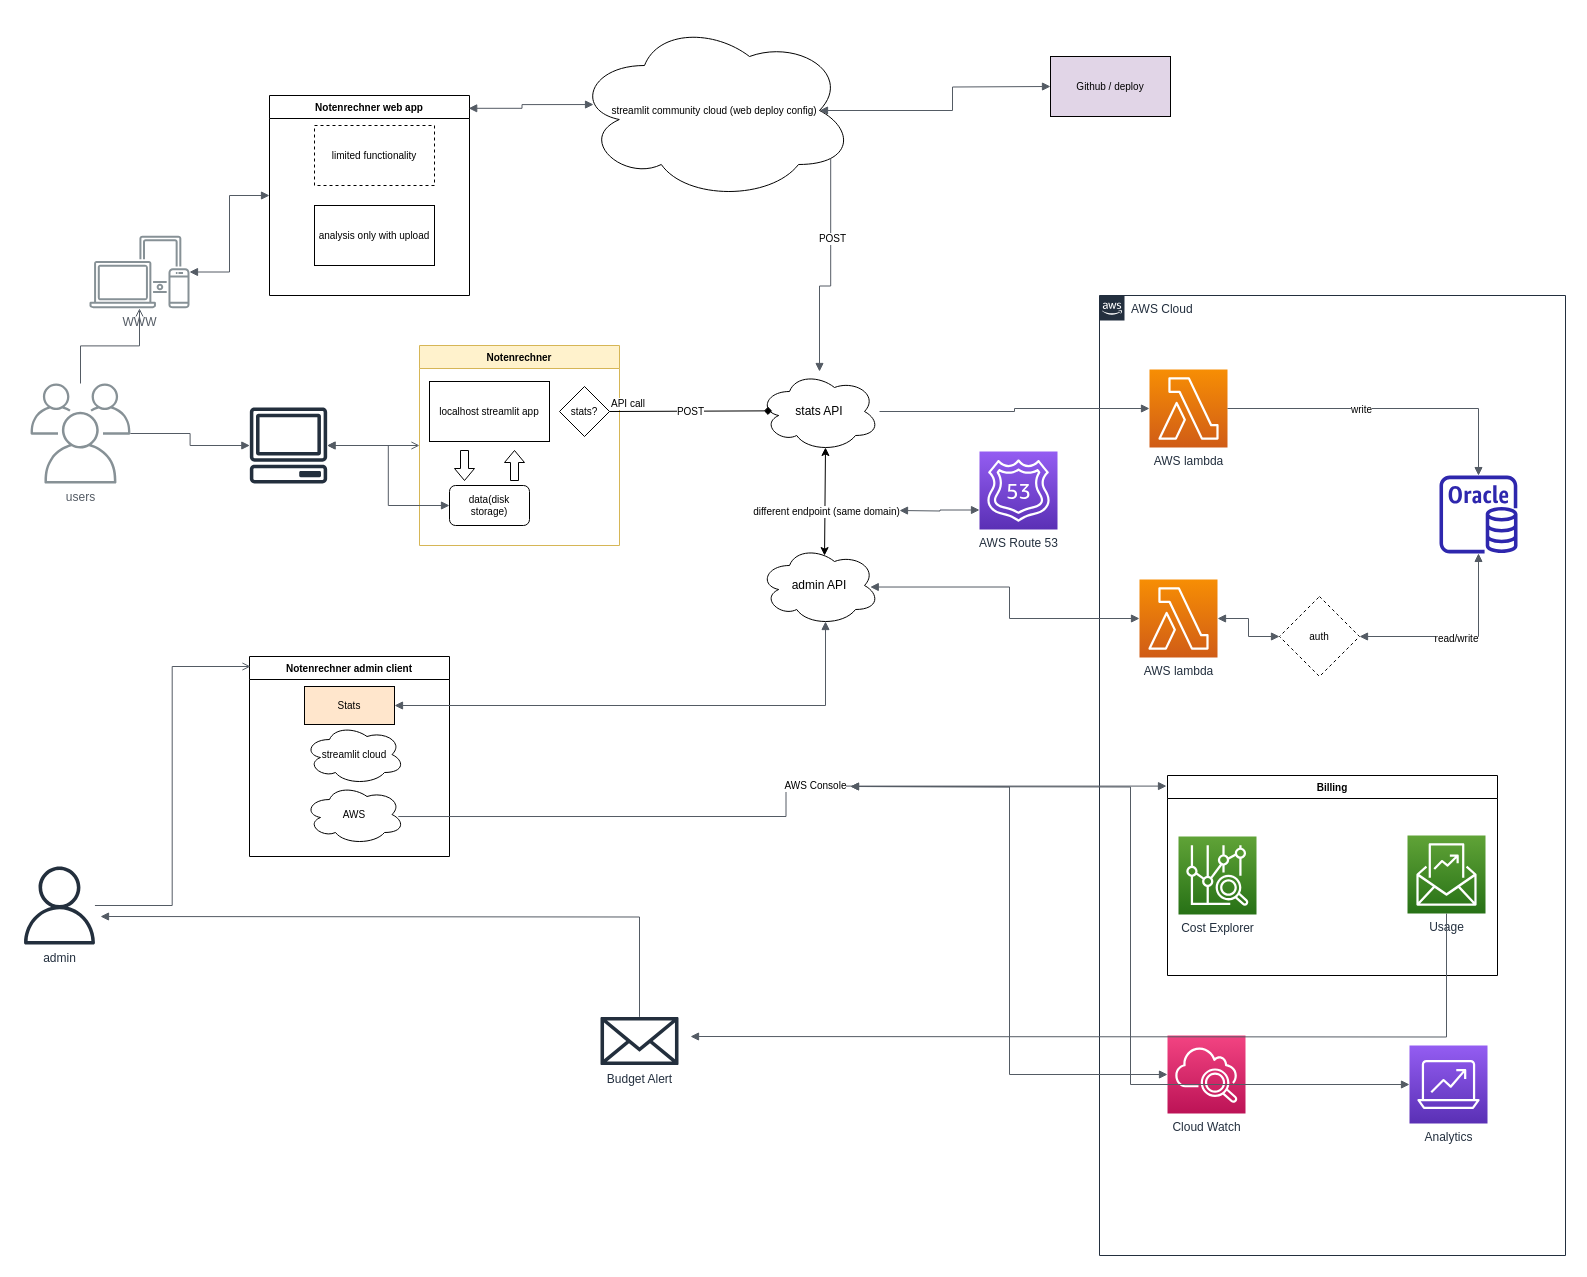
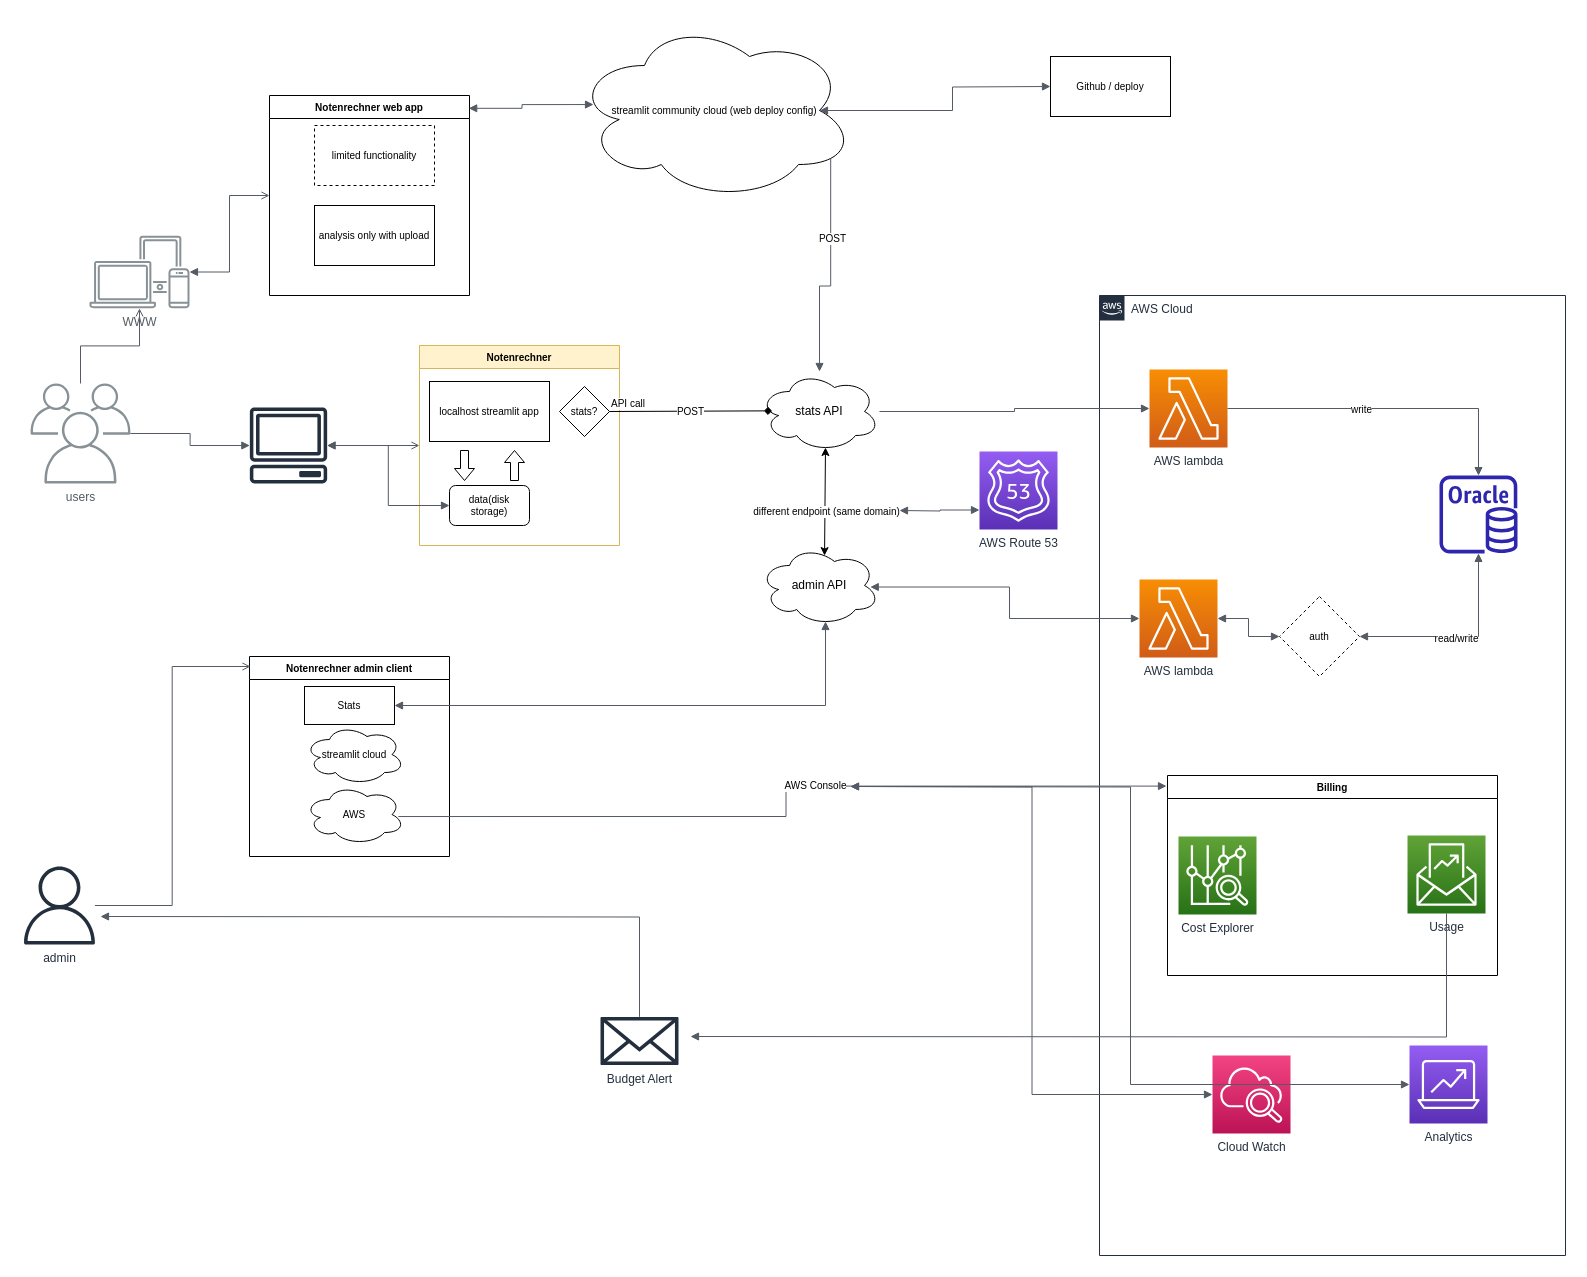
node "Github / deploy": fillcolor #e1d5e7 -> #ffffff
edge "Notenrechner web app" -- "WWW": arrowhead block -> open
node "Stats": fillcolor #ffe6cc -> #ffffff
node "Cloud Watch": moved (1207, 1075) -> (1252, 1095)
